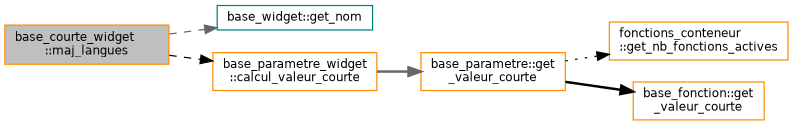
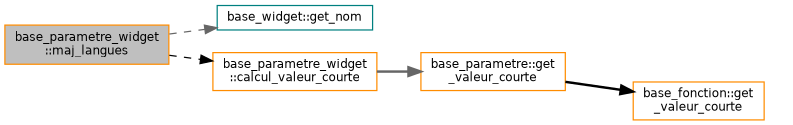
node "fonctions_conteneur ::get_nb_fonctions_actives": removed
node "base_courte_widget ::maj_langues": label "base_courte_widget ::maj_langues" -> "base_parametre_widget ::maj_langues"
